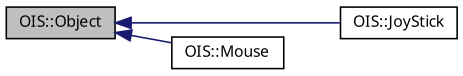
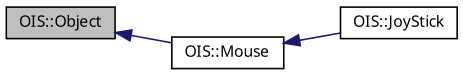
edge "OIS::JoyStick" -> "OIS::Object": now "OIS::JoyStick" -> "OIS::Mouse"
